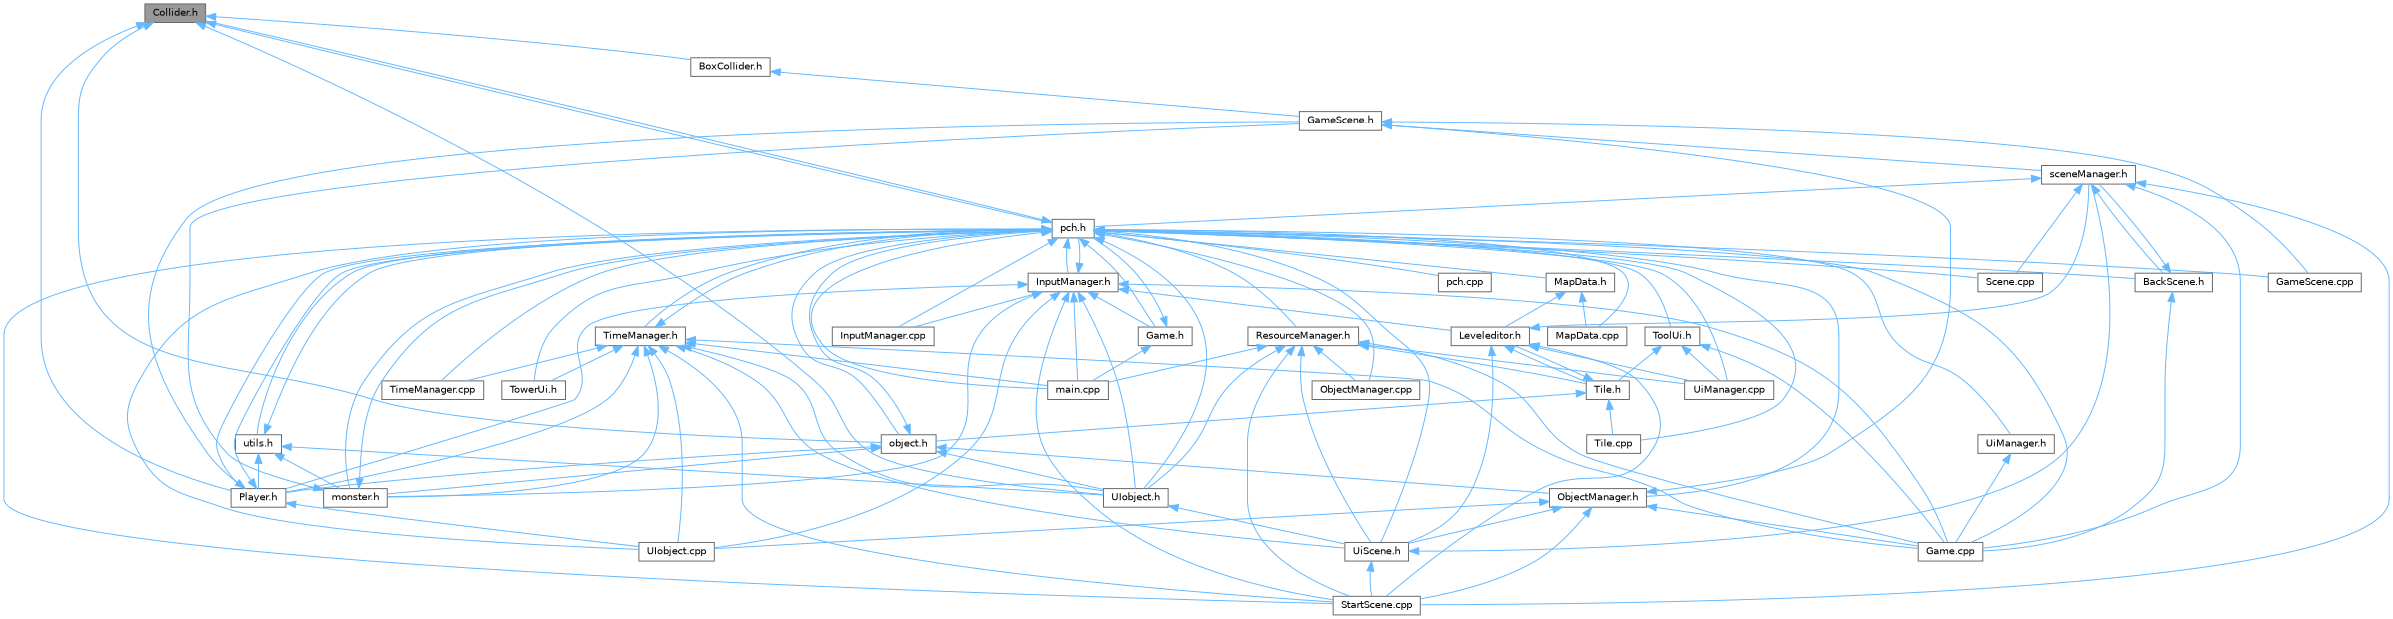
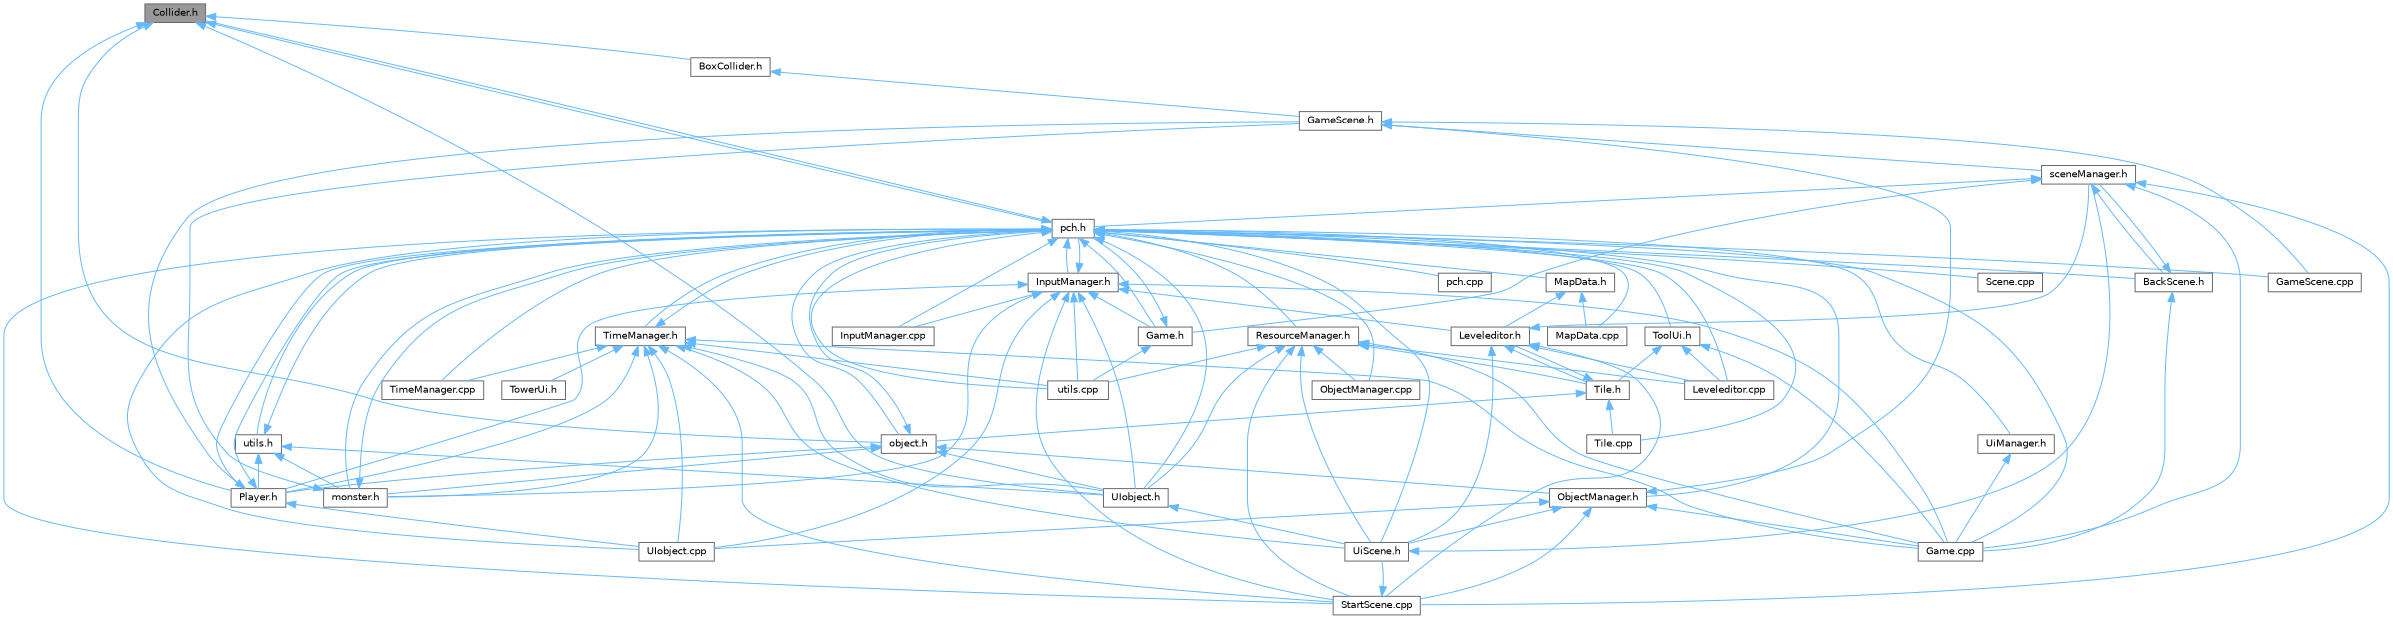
edge "Scene.cpp" -> "sceneManager.h": now "Game.h" -> "sceneManager.h"
edge "TowerUi.h" -> "pch.h": removed
node "main.cpp": label "main.cpp" -> "utils.cpp"
node "UiManager.cpp": label "UiManager.cpp" -> "Leveleditor.cpp"
edge "StartScene.cpp" -> "UiScene.h": reversed
